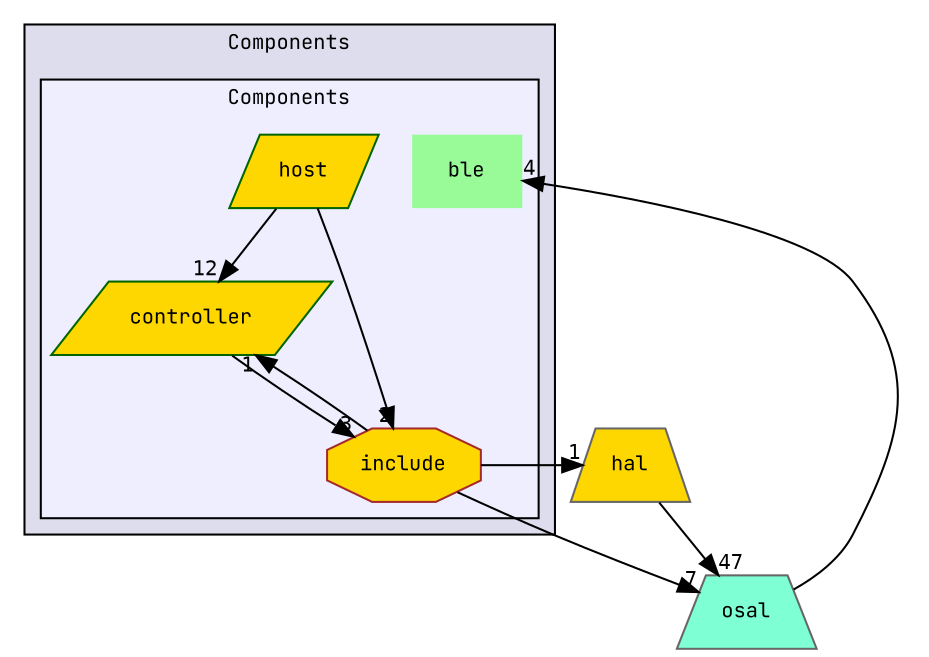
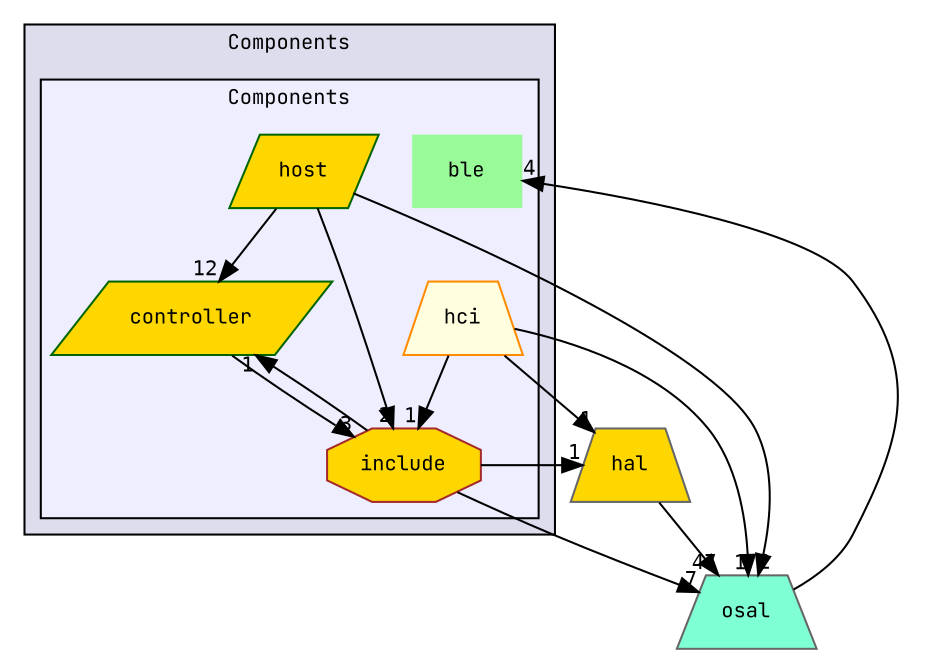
node "hci": added
edge "host" -> "osal": added
